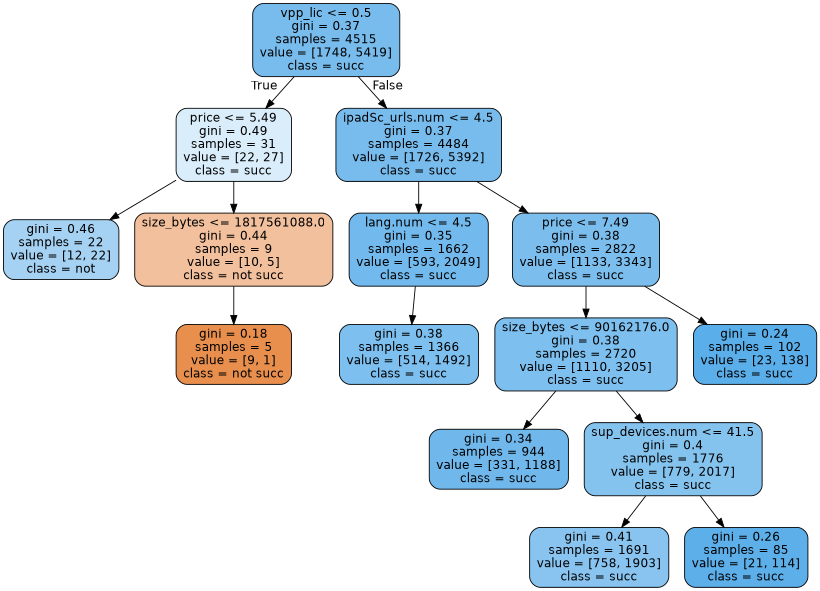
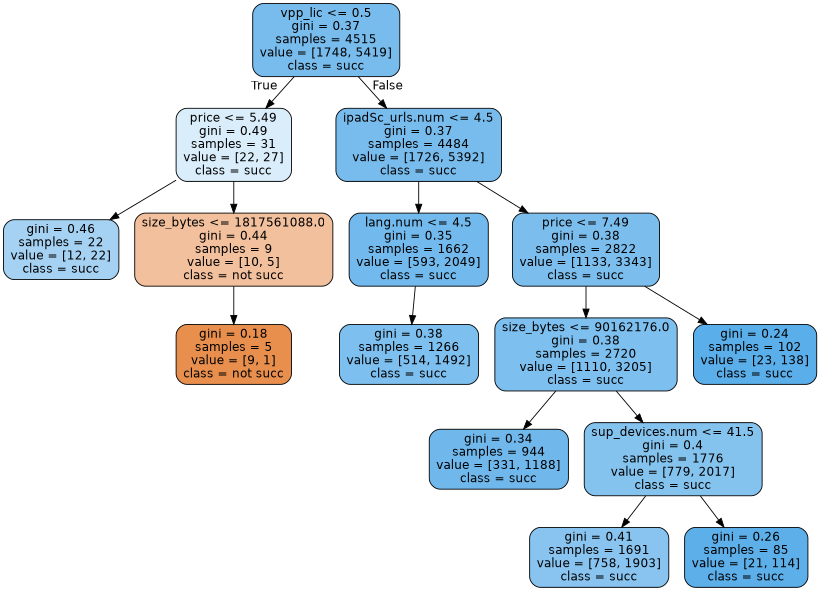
node "gini = 0.46 samples = 22 value = [12, 22] class = not": label "gini = 0.46 samples = 22 value = [12, 22] class = not" -> "gini = 0.46 samples = 22 value = [12, 22] class = succ"
node "gini = 0.38 samples = 1366 value = [514, 1492] class = succ": label "gini = 0.38 samples = 1366 value = [514, 1492] class = succ" -> "gini = 0.38 samples = 1266 value = [514, 1492] class = succ"
